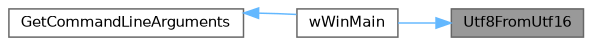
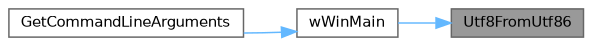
edge "wWinMain" -> "GetCommandLineArguments": reversed
node "Utf8FromUtf16": label "Utf8FromUtf16" -> "Utf8FromUtf86"
